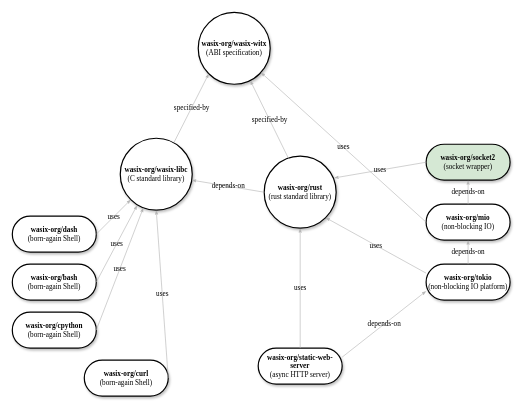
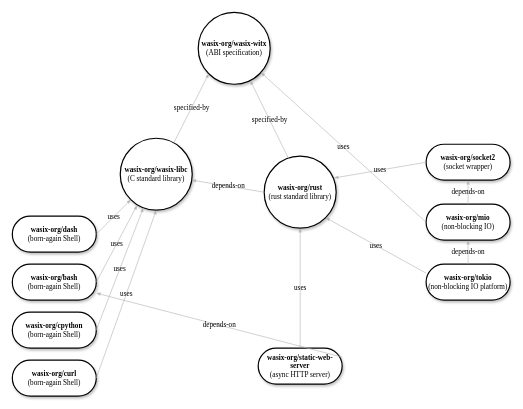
node "wasix-org/socket2 (socket wrapper)": fillcolor #d5e8d4 -> #ffffff
edge "wasix-org/static-web-server (async HTTP server)" -> "wasix-org/tokio (non-blocking IO platform)": now "wasix-org/static-web-server (async HTTP server)" -> "wasix-org/bash (born-again Shell)"
node "wasix-org/curl (born-again Shell)": moved (126, 378) -> (54, 378)
